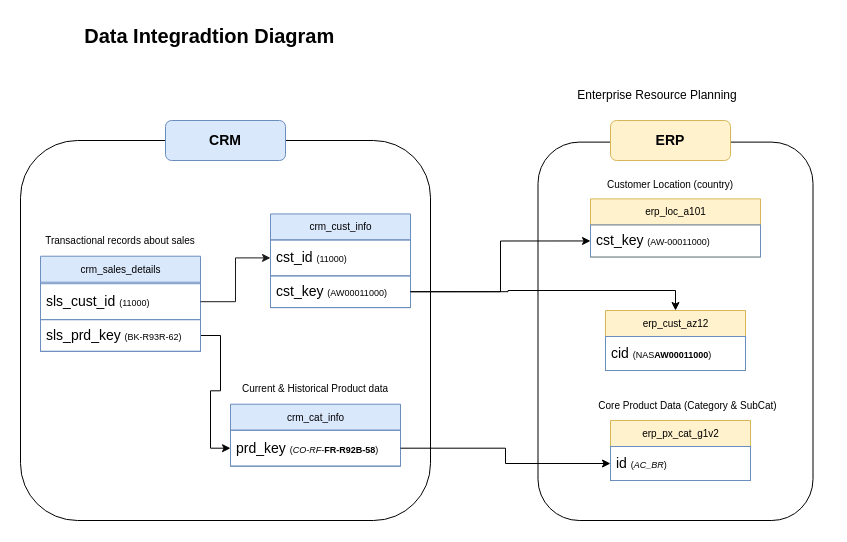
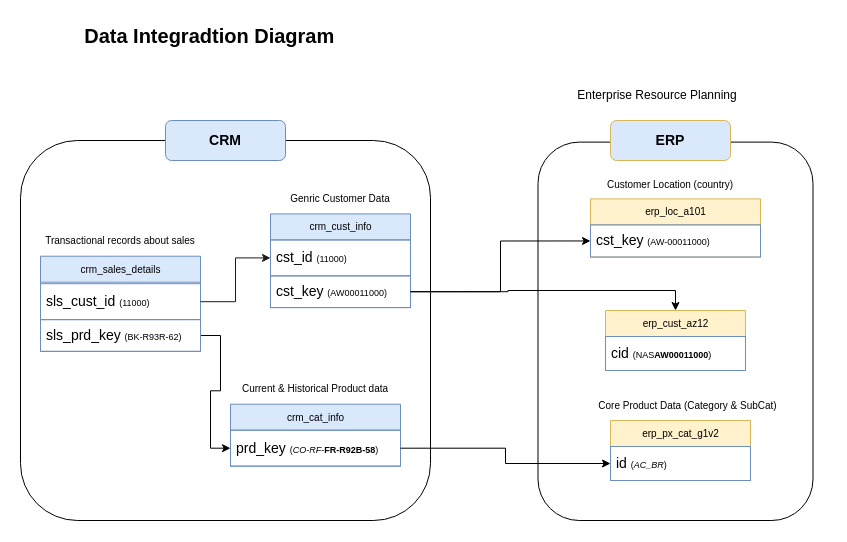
node "ERP": fillcolor #fff2cc -> #dae8fc
node "Genric Customer Data": added
